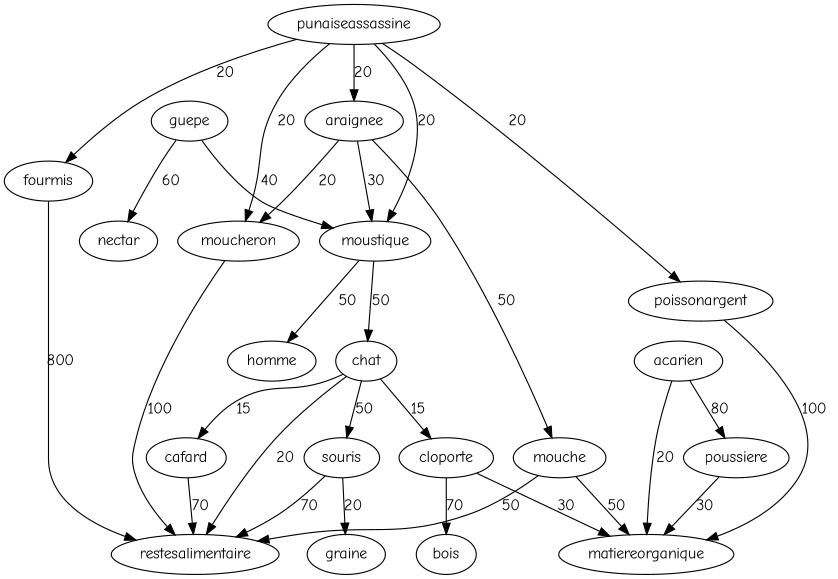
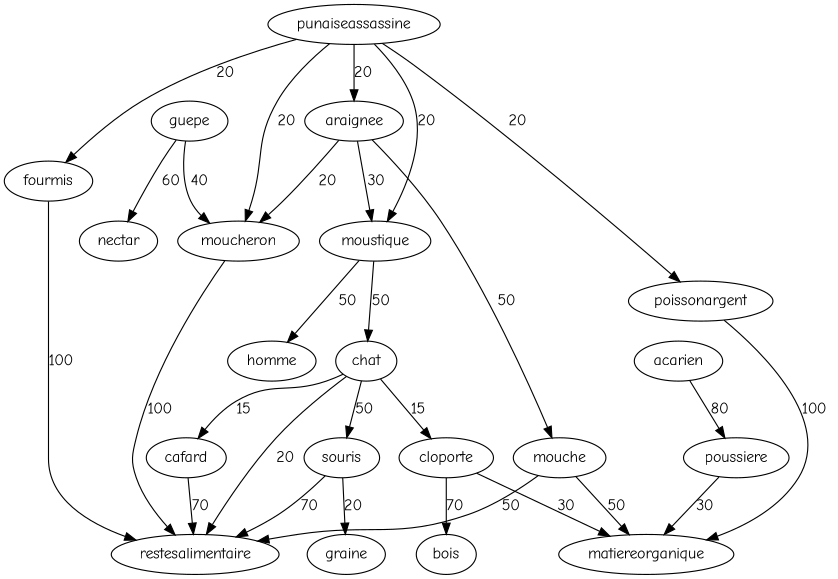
edge "guepe" -> "moustique": now "guepe" -> "moucheron"
edge "fourmis" -> "restesalimentaire": label "800" -> "100"
edge "acarien" -> "matiereorganique": removed, label "20"
